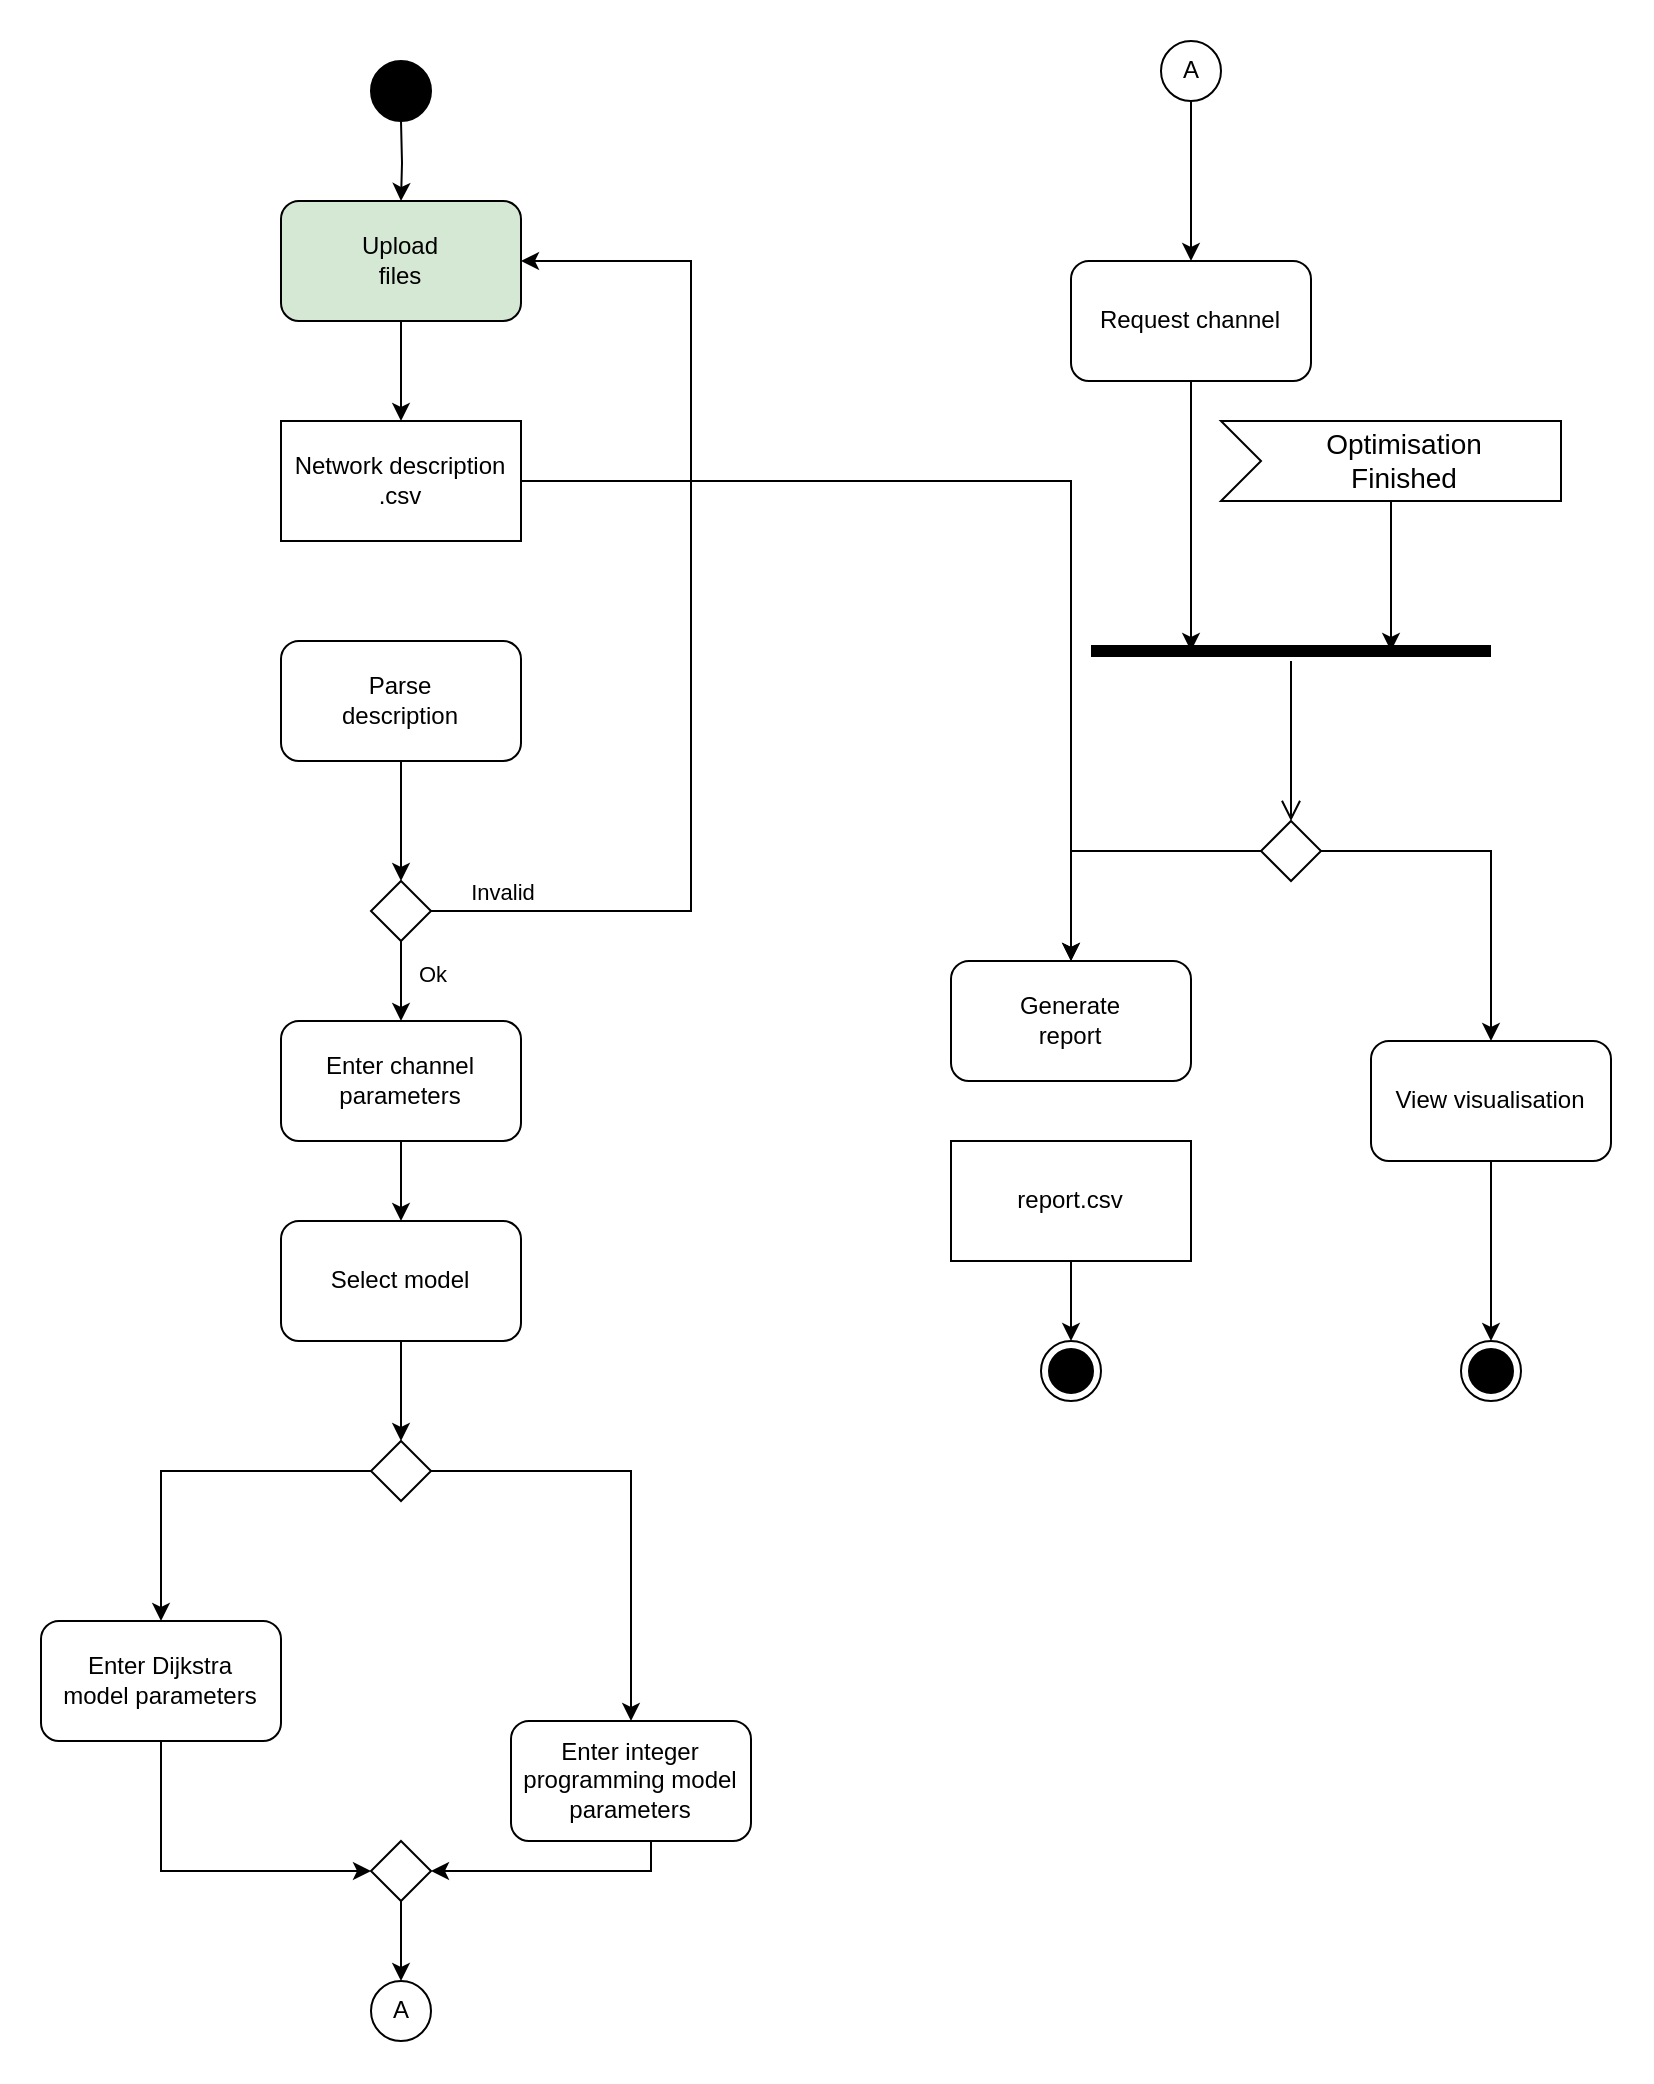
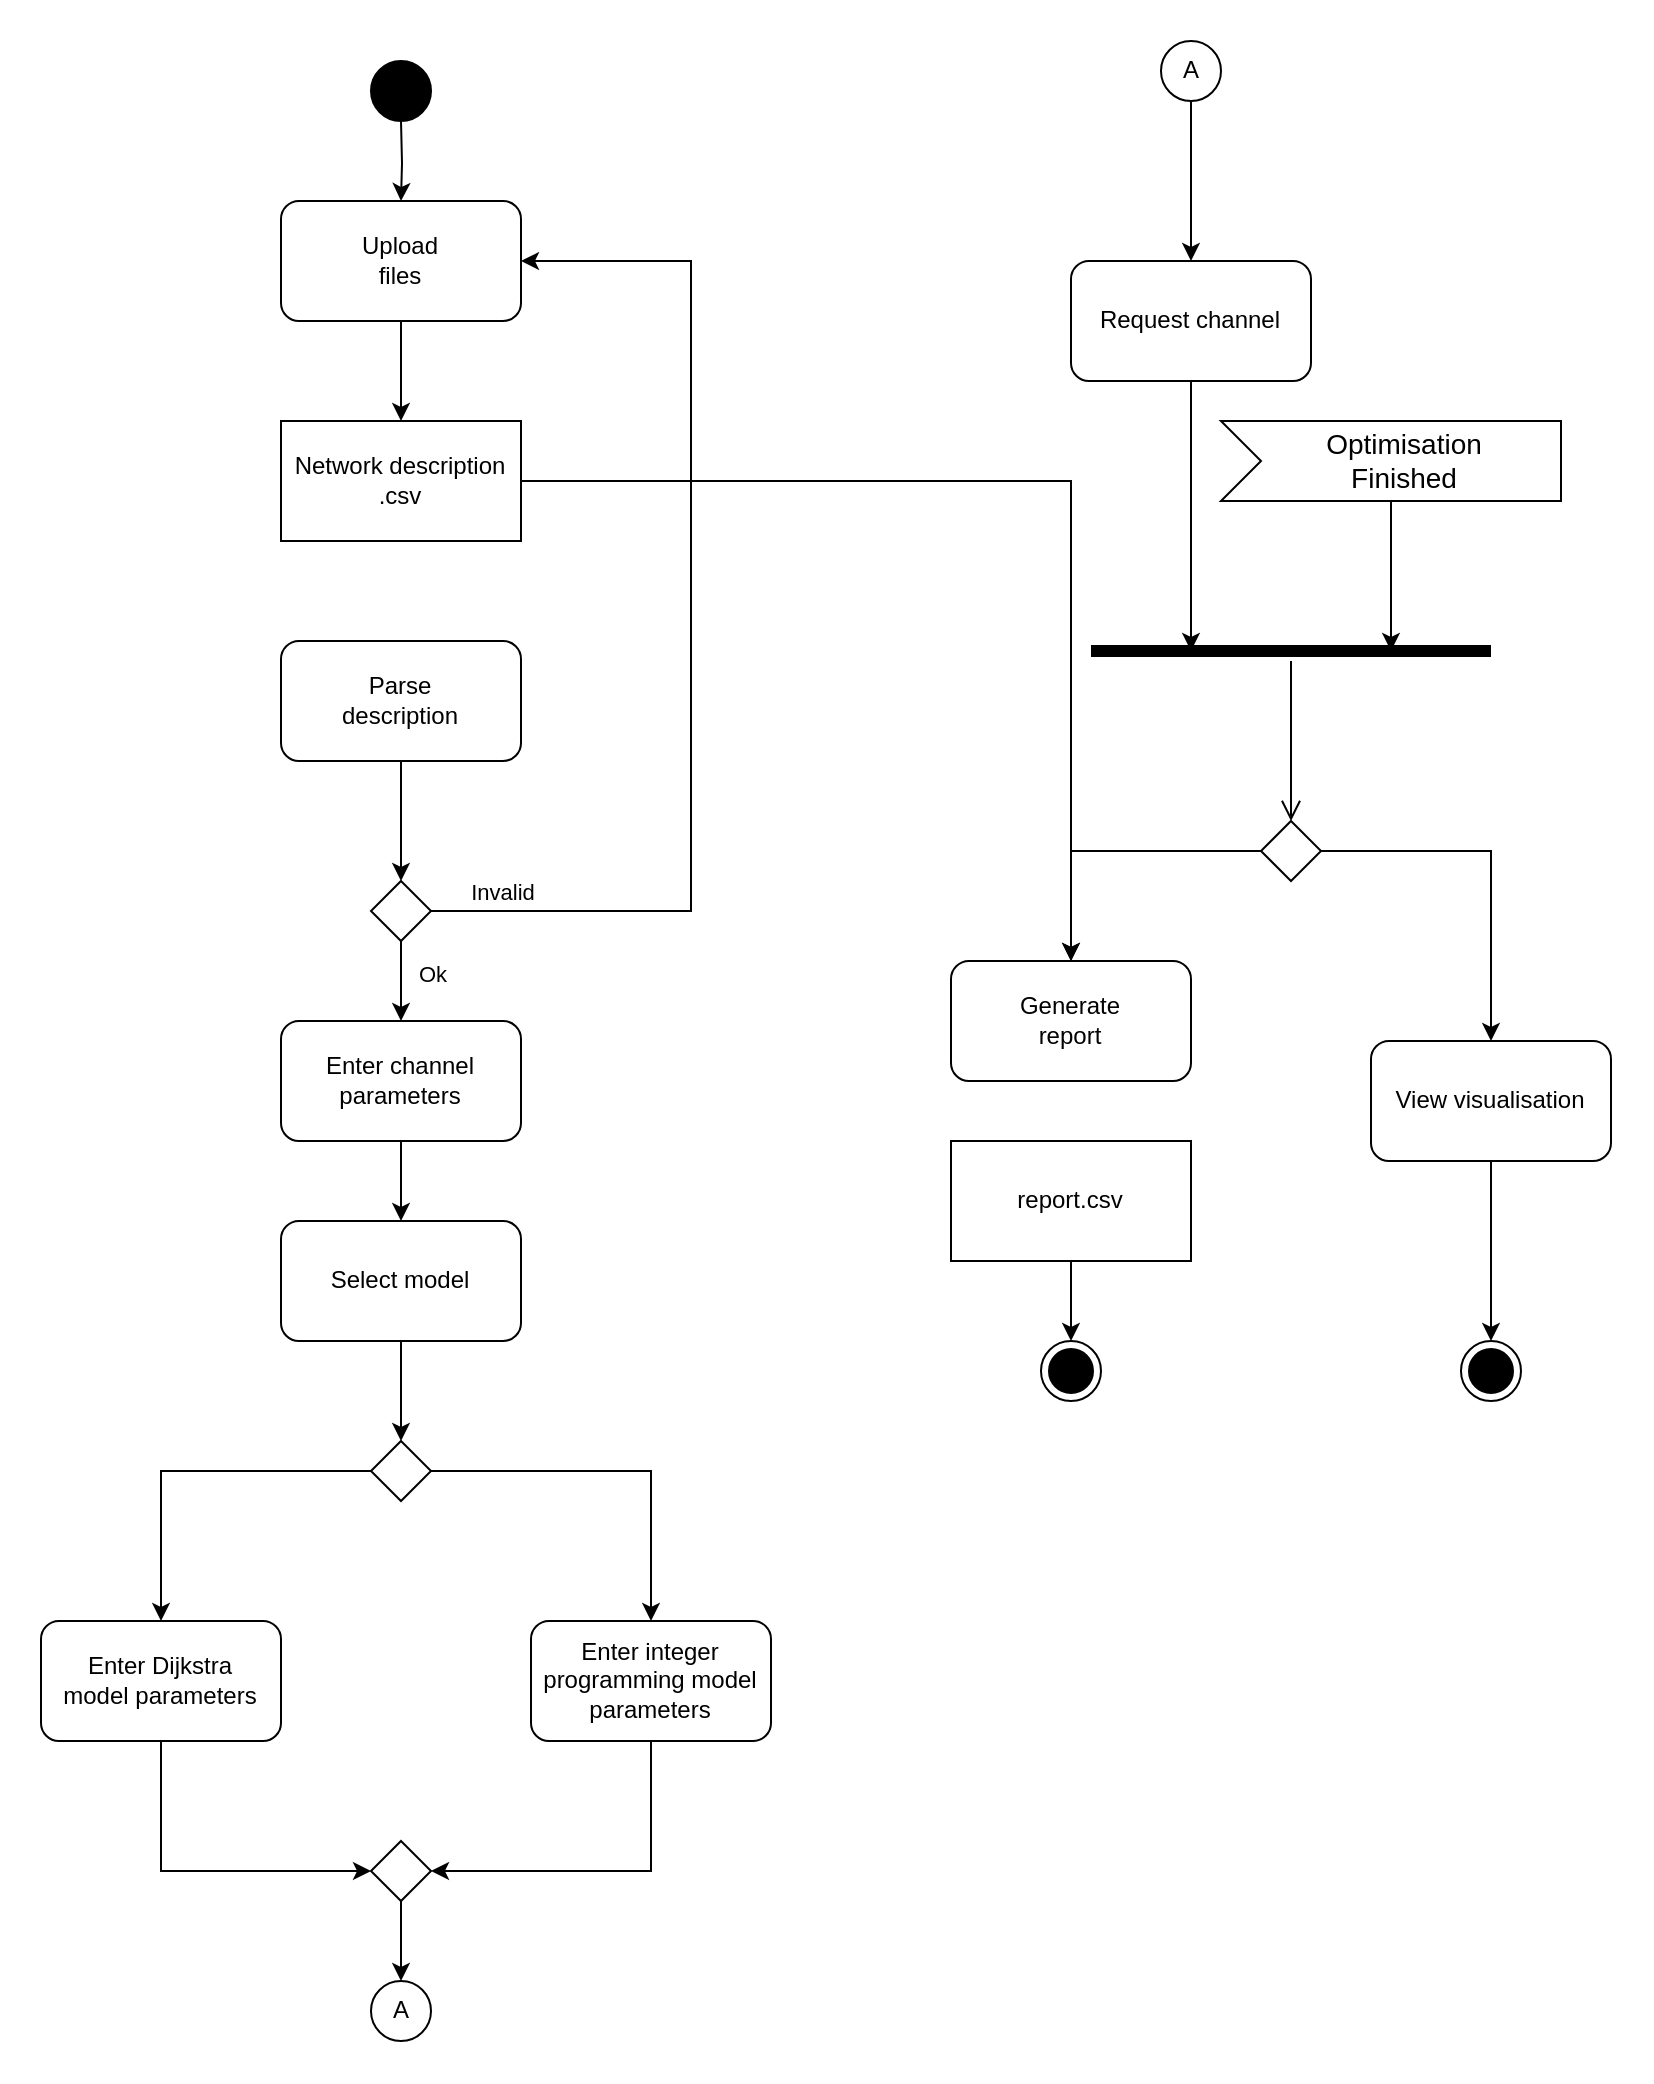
node "Upload files": fillcolor #d5e8d4 -> #ffffff
node "Enter integer programming model parameters": moved (631, 1781) -> (651, 1681)
